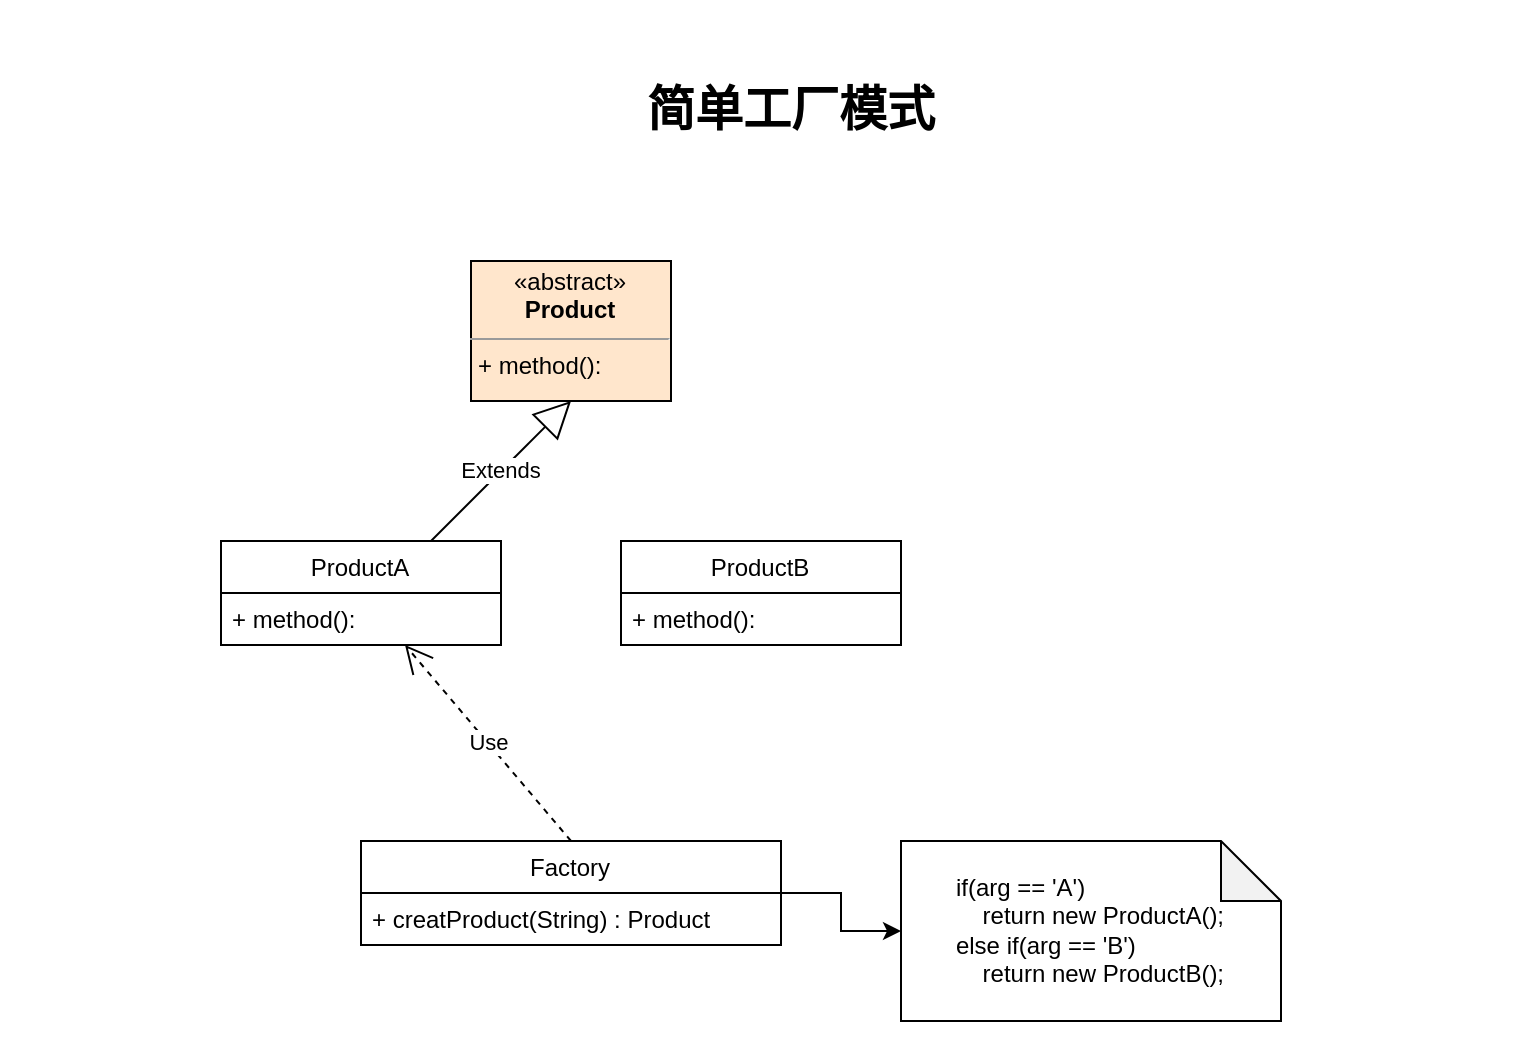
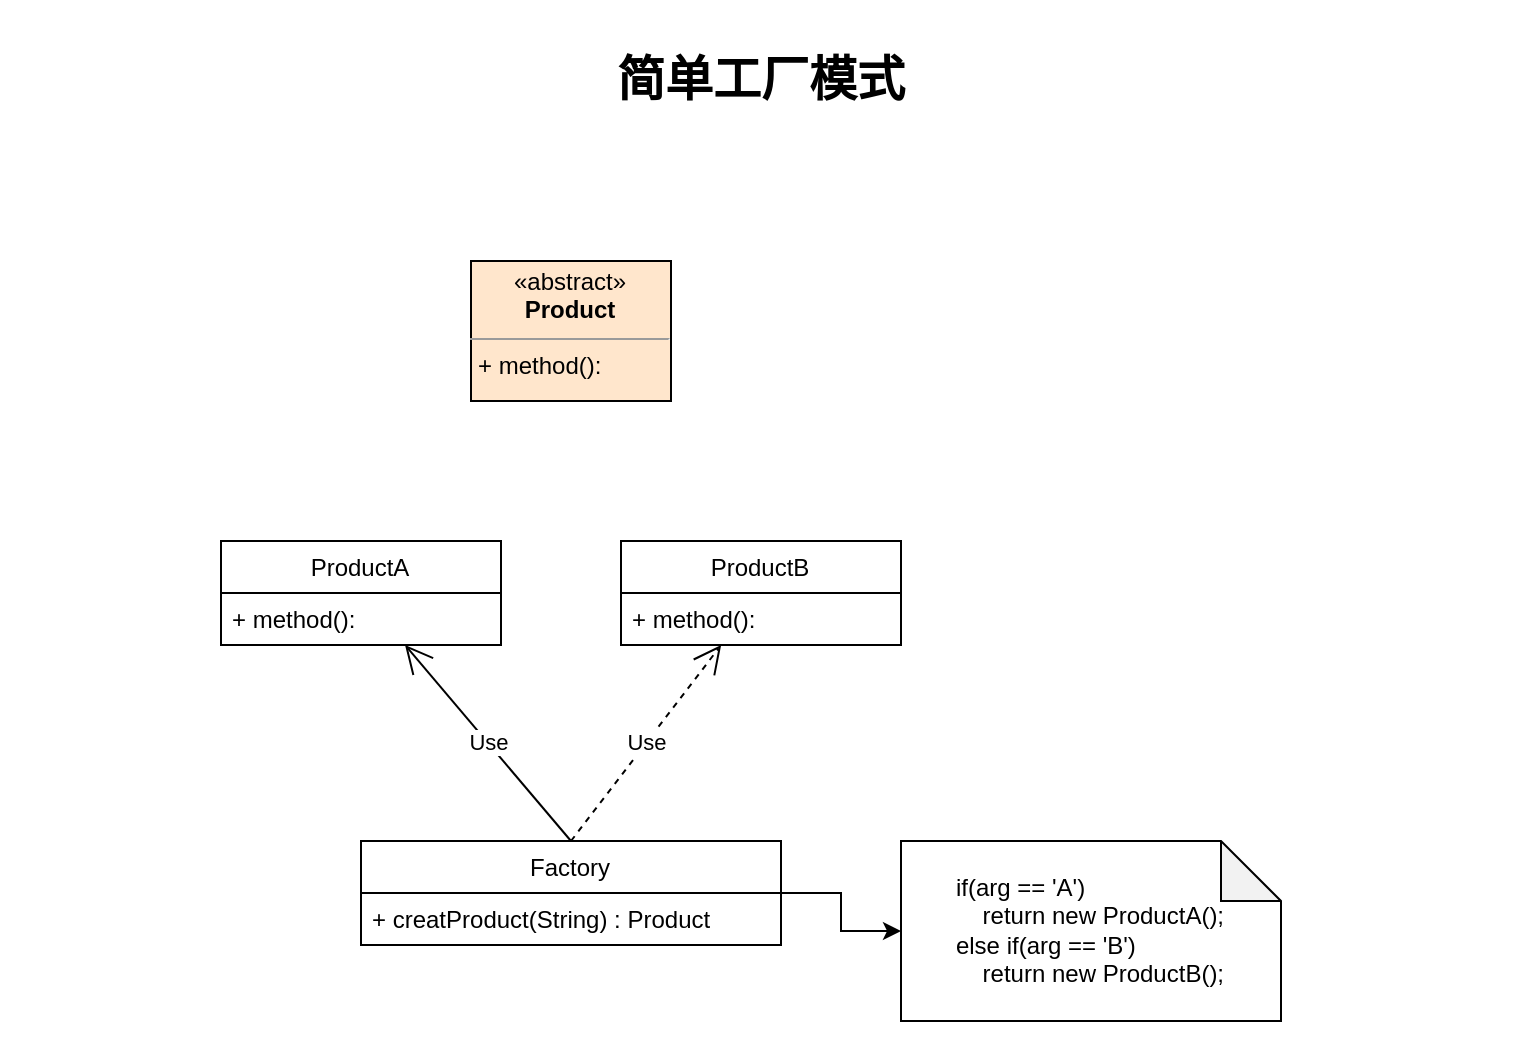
node "简单工厂模式": moved (791, 111) -> (761, 81)
edge "ProductA" -> "«abstract» Product + method():": removed, label "Extends"
edge "Factory" -> "ProductA": style dashed -> solid
edge "Factory" -> "ProductB": added, label "Use"
